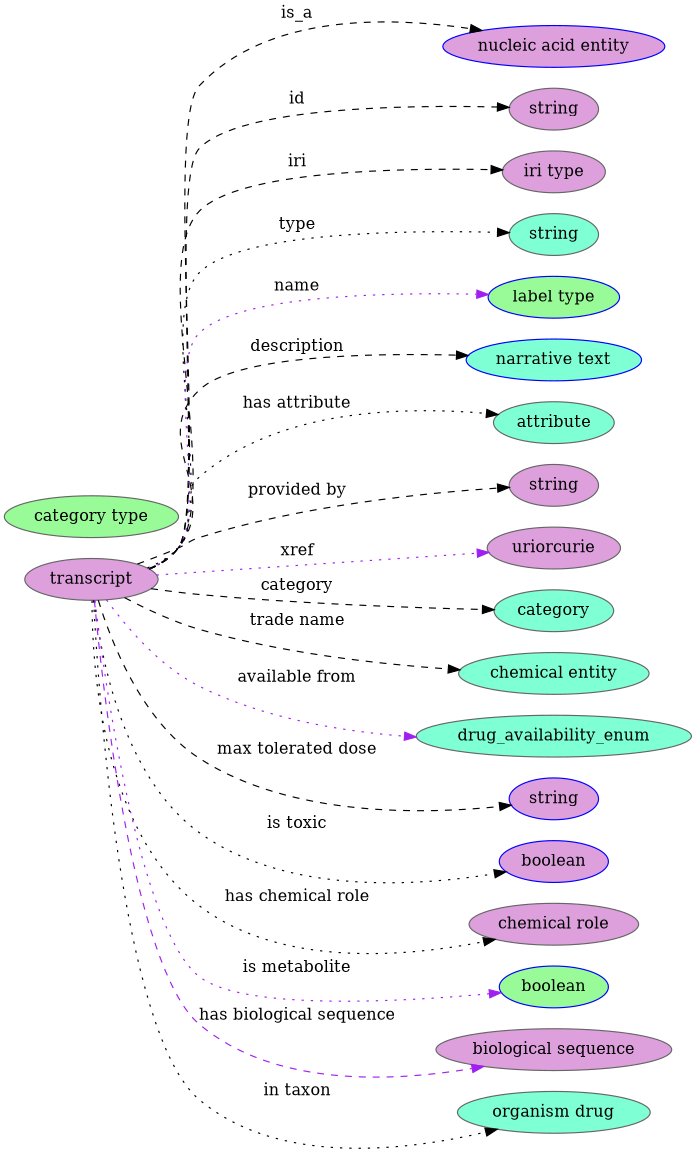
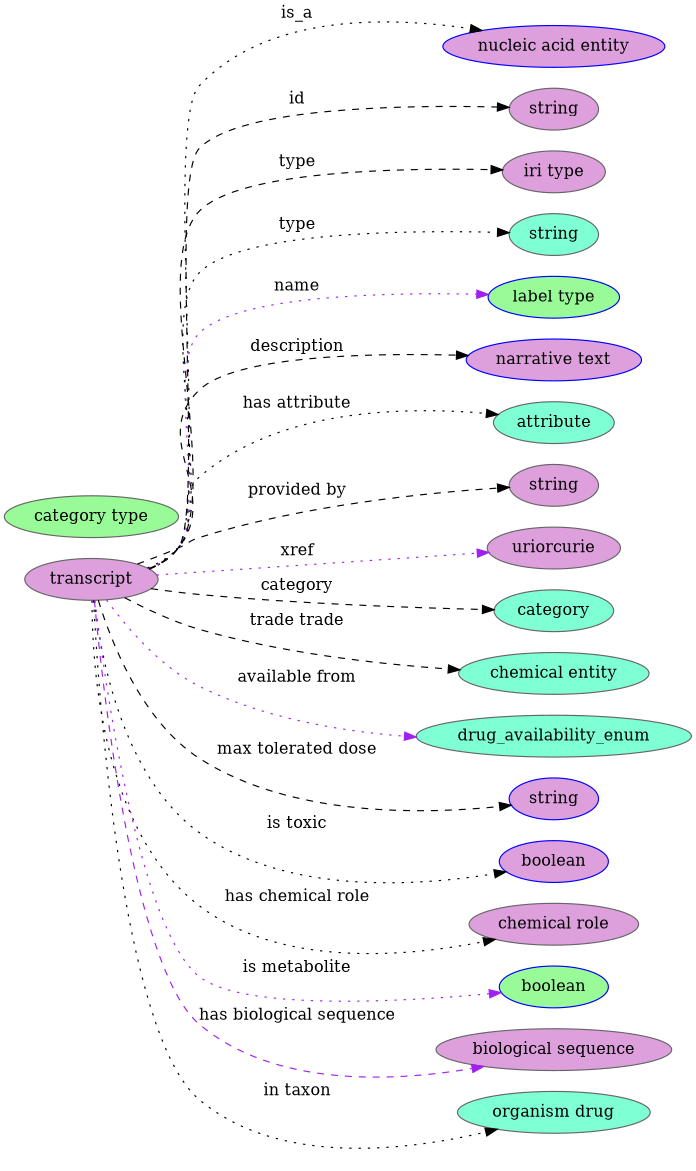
edge "transcript" -> "nucleic acid entity": style dashed -> dotted
edge "transcript" -> "iri type": label "iri" -> "type"
node "narrative text": fillcolor aquamarine -> plum
edge "transcript" -> "chemical entity": label "trade name" -> "trade trade"
